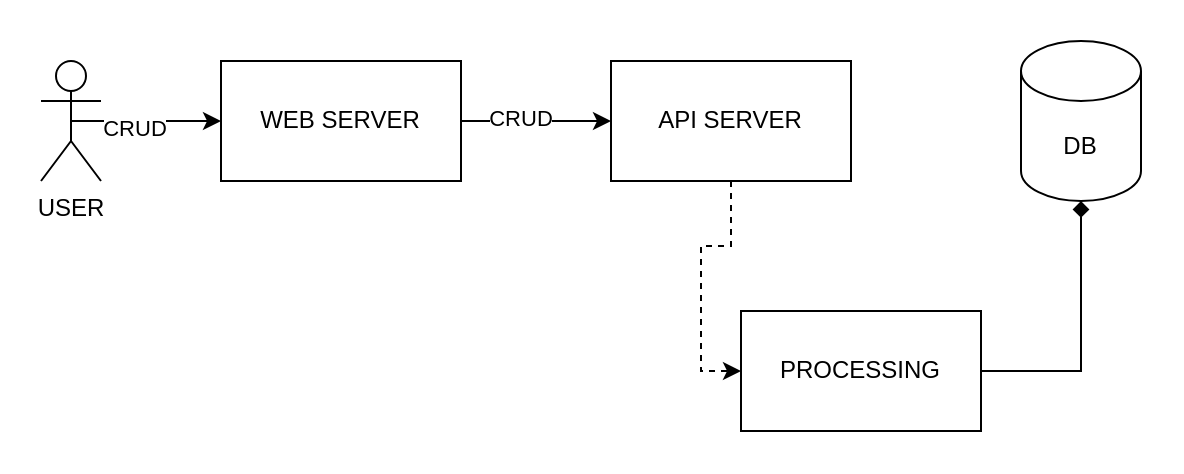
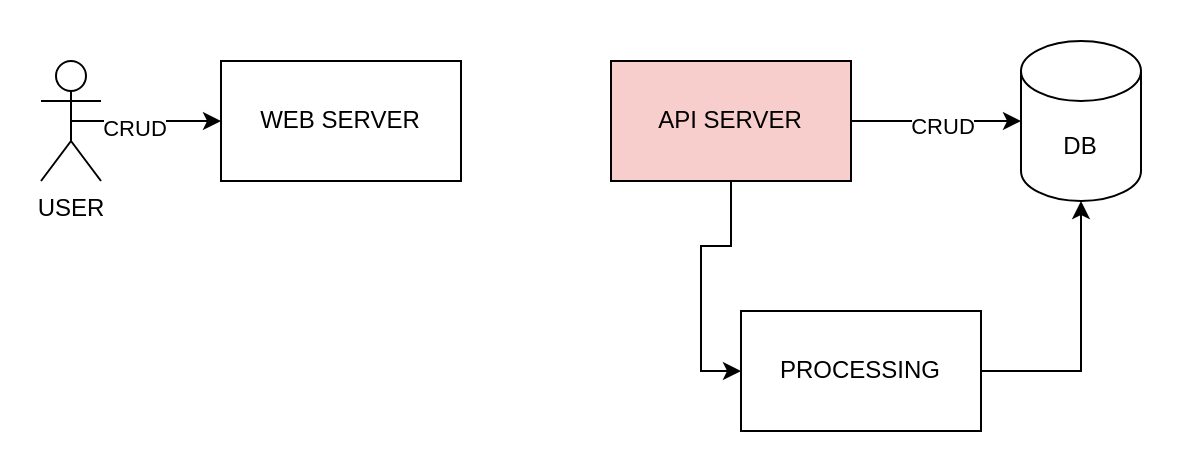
edge "WEB SERVER" -> "API SERVER": removed, label "CRUD"
node "API SERVER": fillcolor #ffffff -> #f8cecc
edge "API SERVER" -> "DB": added, label "CRUD"
edge "PROCESSING" -> "DB": arrowhead diamond -> classic
edge "API SERVER" -> "PROCESSING": style dashed -> solid
